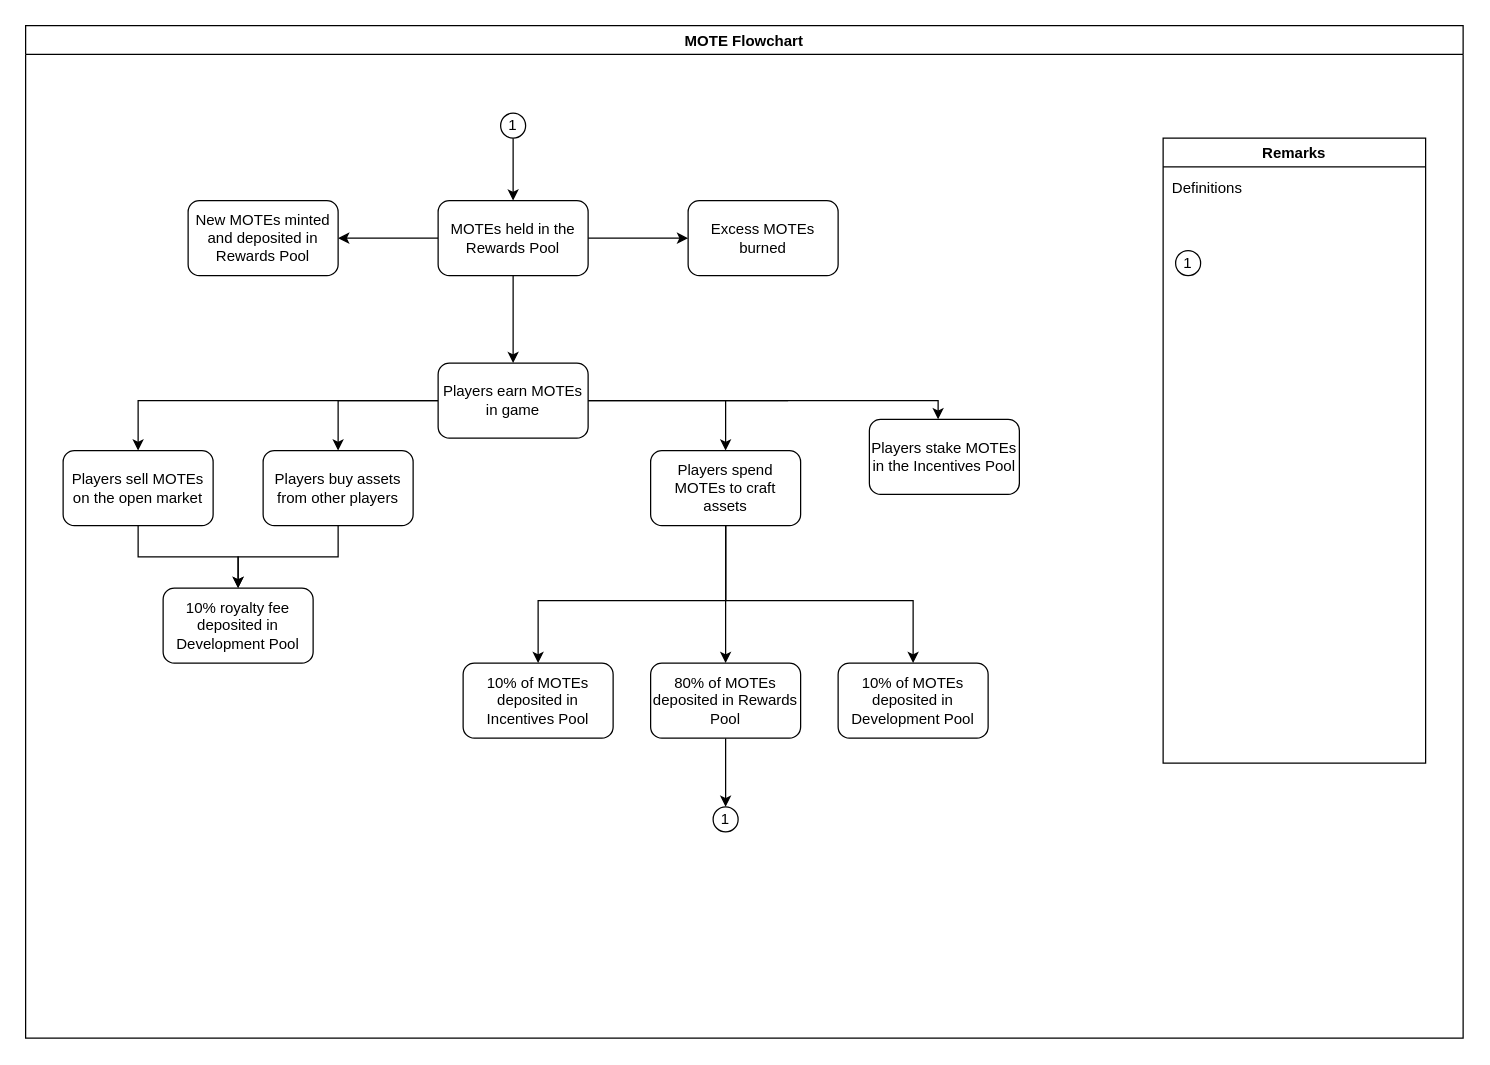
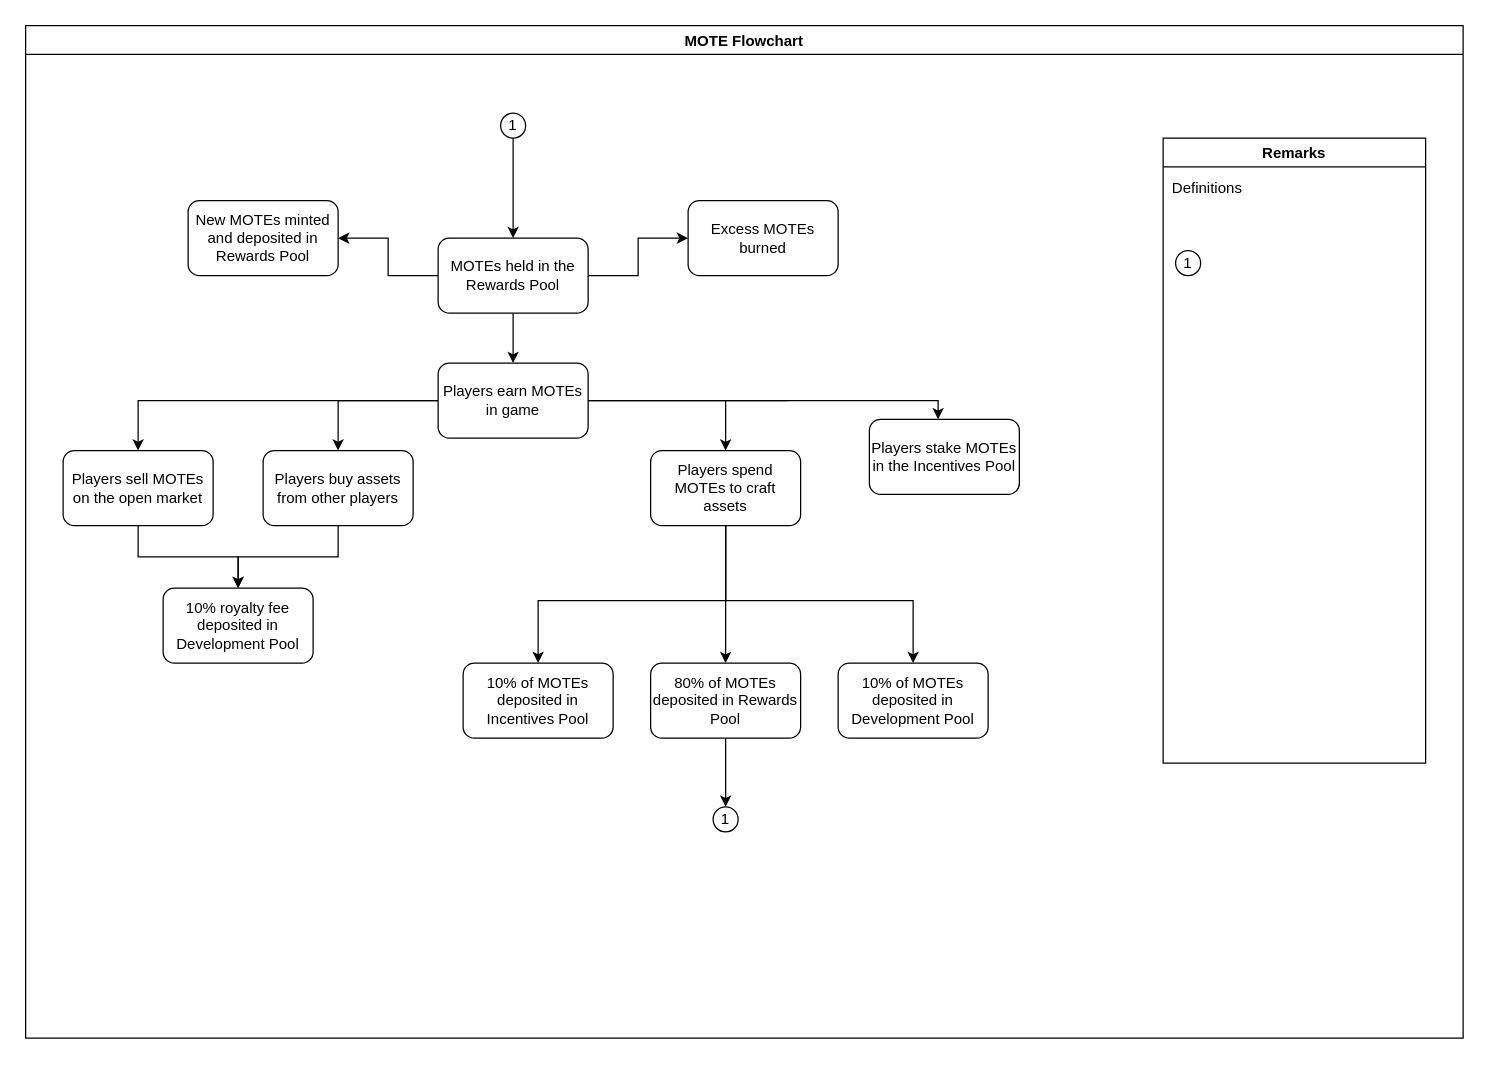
node "MOTEs held in the Rewards Pool": moved (513, 238) -> (513, 276)
